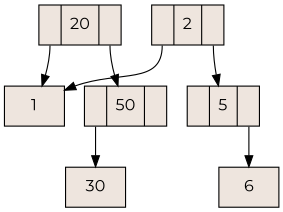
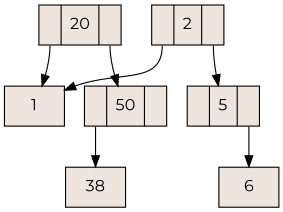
node "30": label "30" -> "38"
